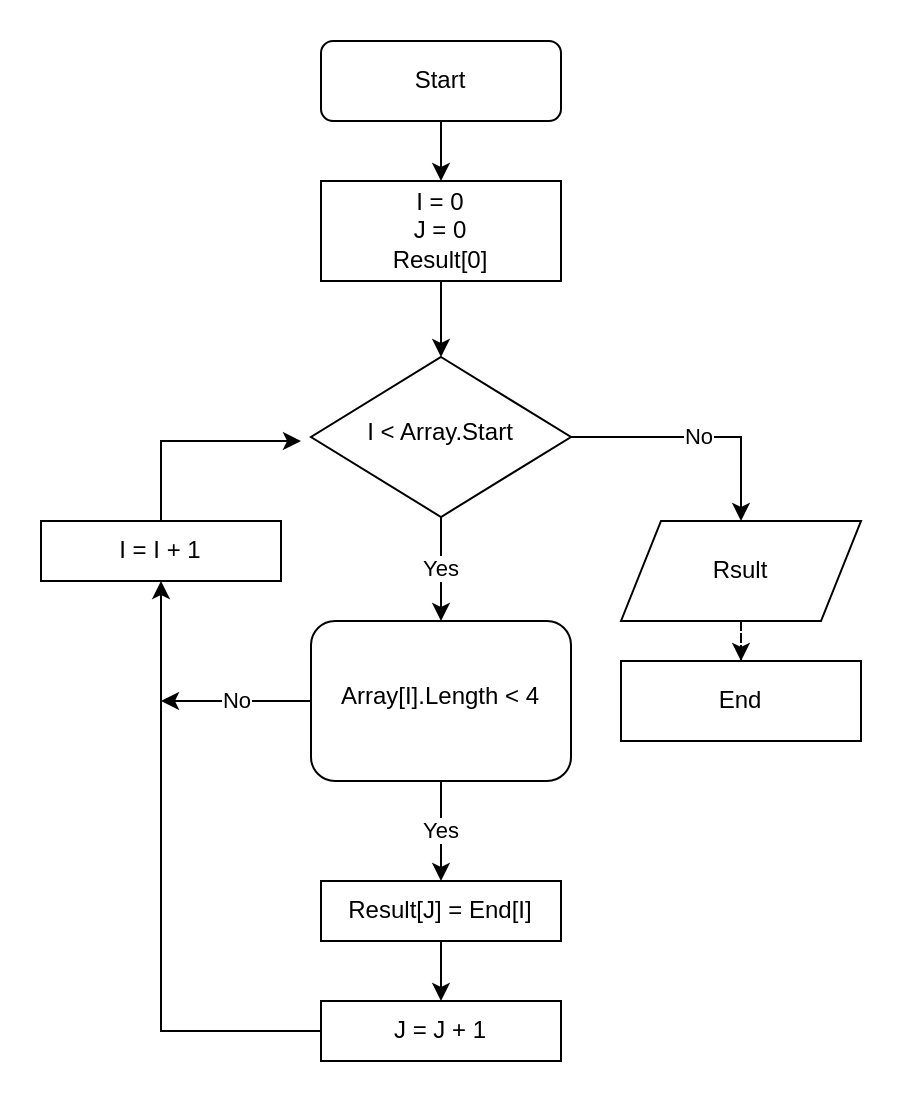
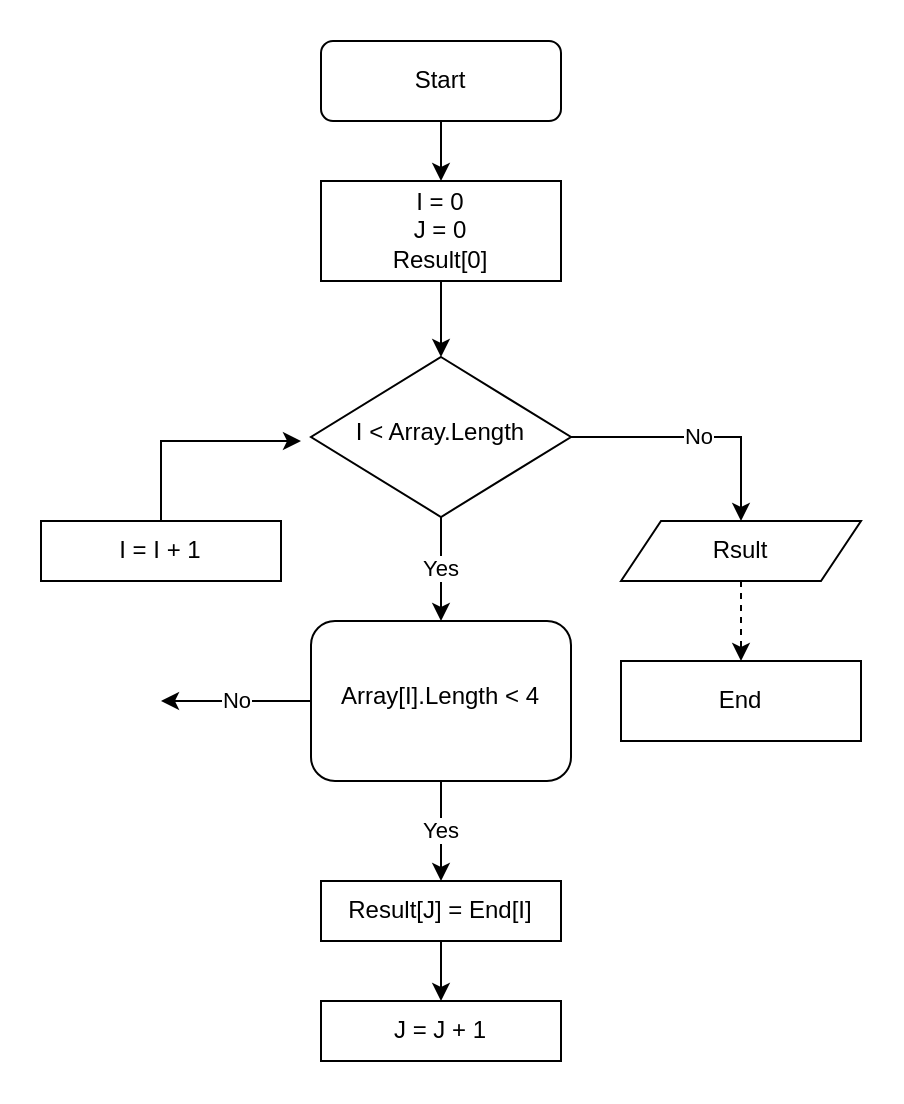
node "I < Array.Start": label "I < Array.Start" -> "I < Array.Length"
node "Rsult": size 240x100 -> 240x60
edge "J = J + 1" -> "I = I + 1": removed
